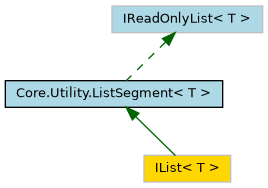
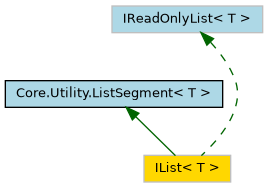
edge "Core.Utility.ListSegment< T >" -> "IReadOnlyList< T >": now "IList< T >" -> "IReadOnlyList< T >"
